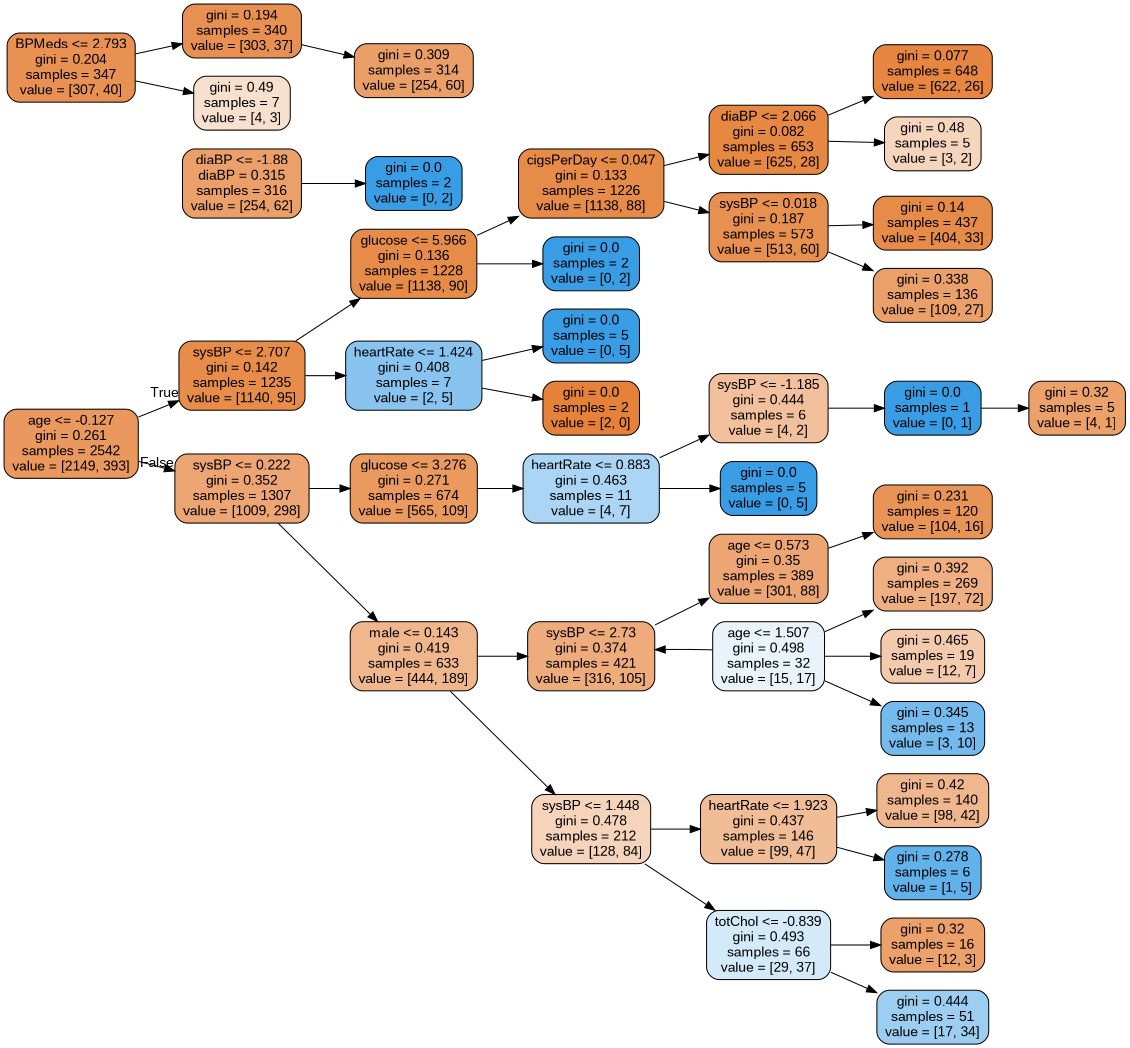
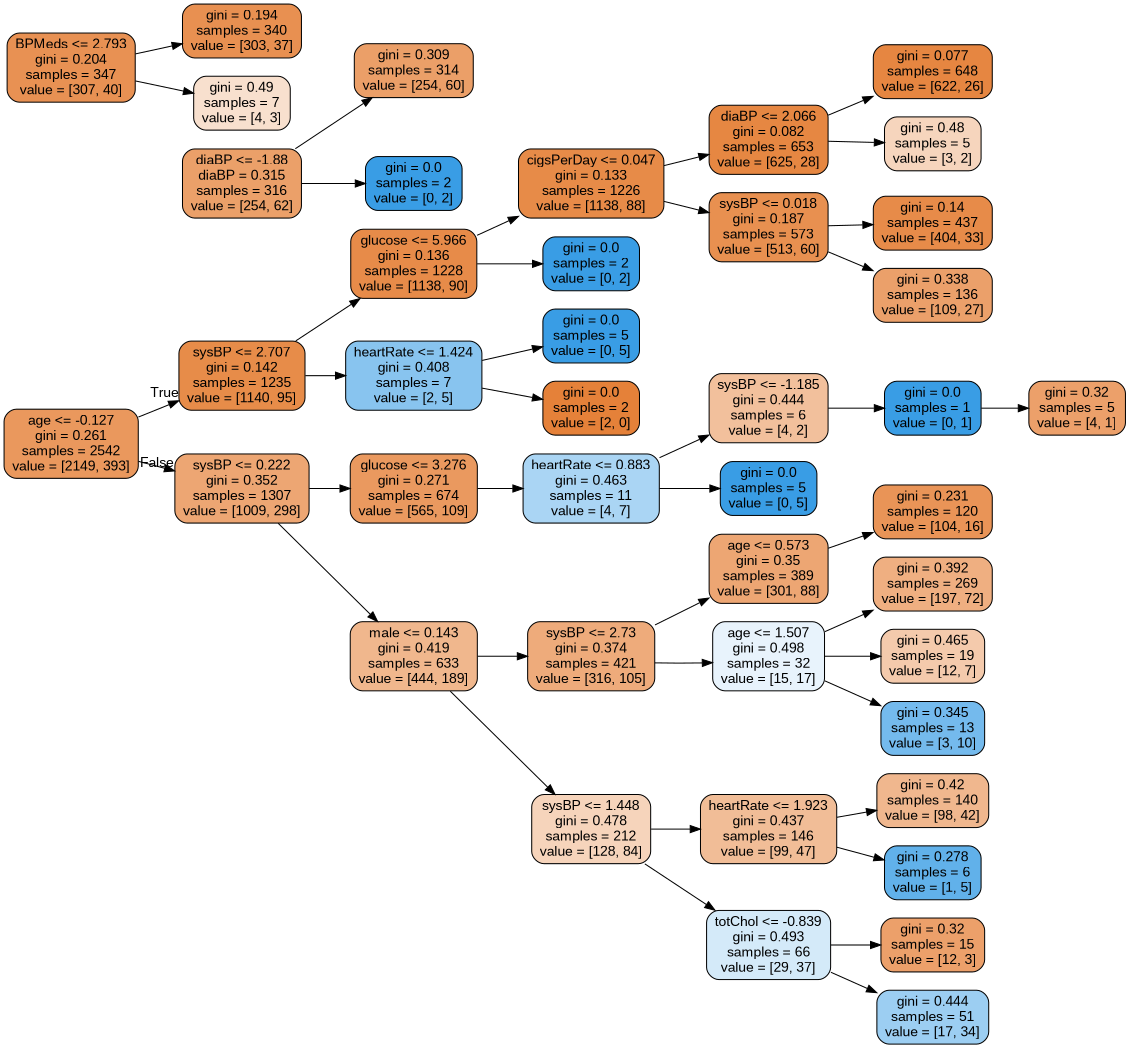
edge "gini = 0.194 samples = 340 value = [303, 37]" -> "gini = 0.309 samples = 314 value = [254, 60]": now "diaBP <= -1.88 diaBP = 0.315 samples = 316 value = [254, 62]" -> "gini = 0.309 samples = 314 value = [254, 60]"
edge "age <= 1.507 gini = 0.498 samples = 32 value = [15, 17]" -> "sysBP <= 2.73 gini = 0.374 samples = 421 value = [316, 105]": reversed
node "gini = 0.32 samples = 16 value = [12, 3]": label "gini = 0.32 samples = 16 value = [12, 3]" -> "gini = 0.32 samples = 15 value = [12, 3]"
